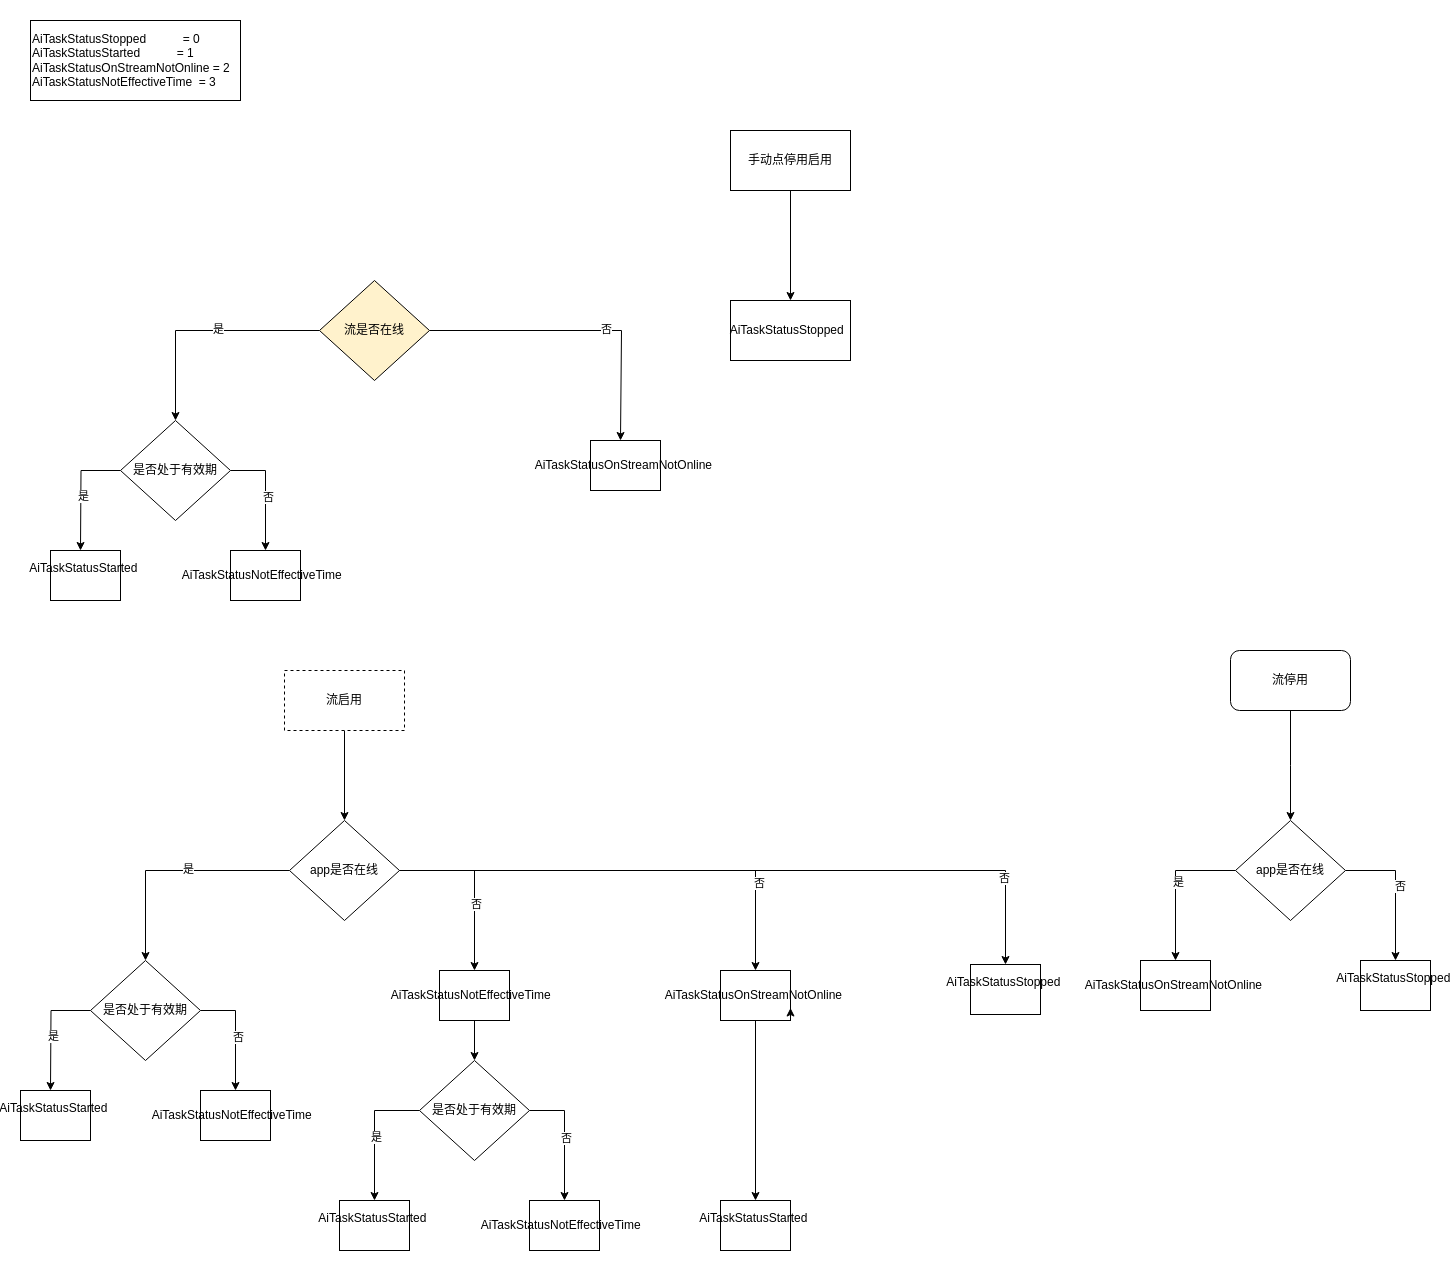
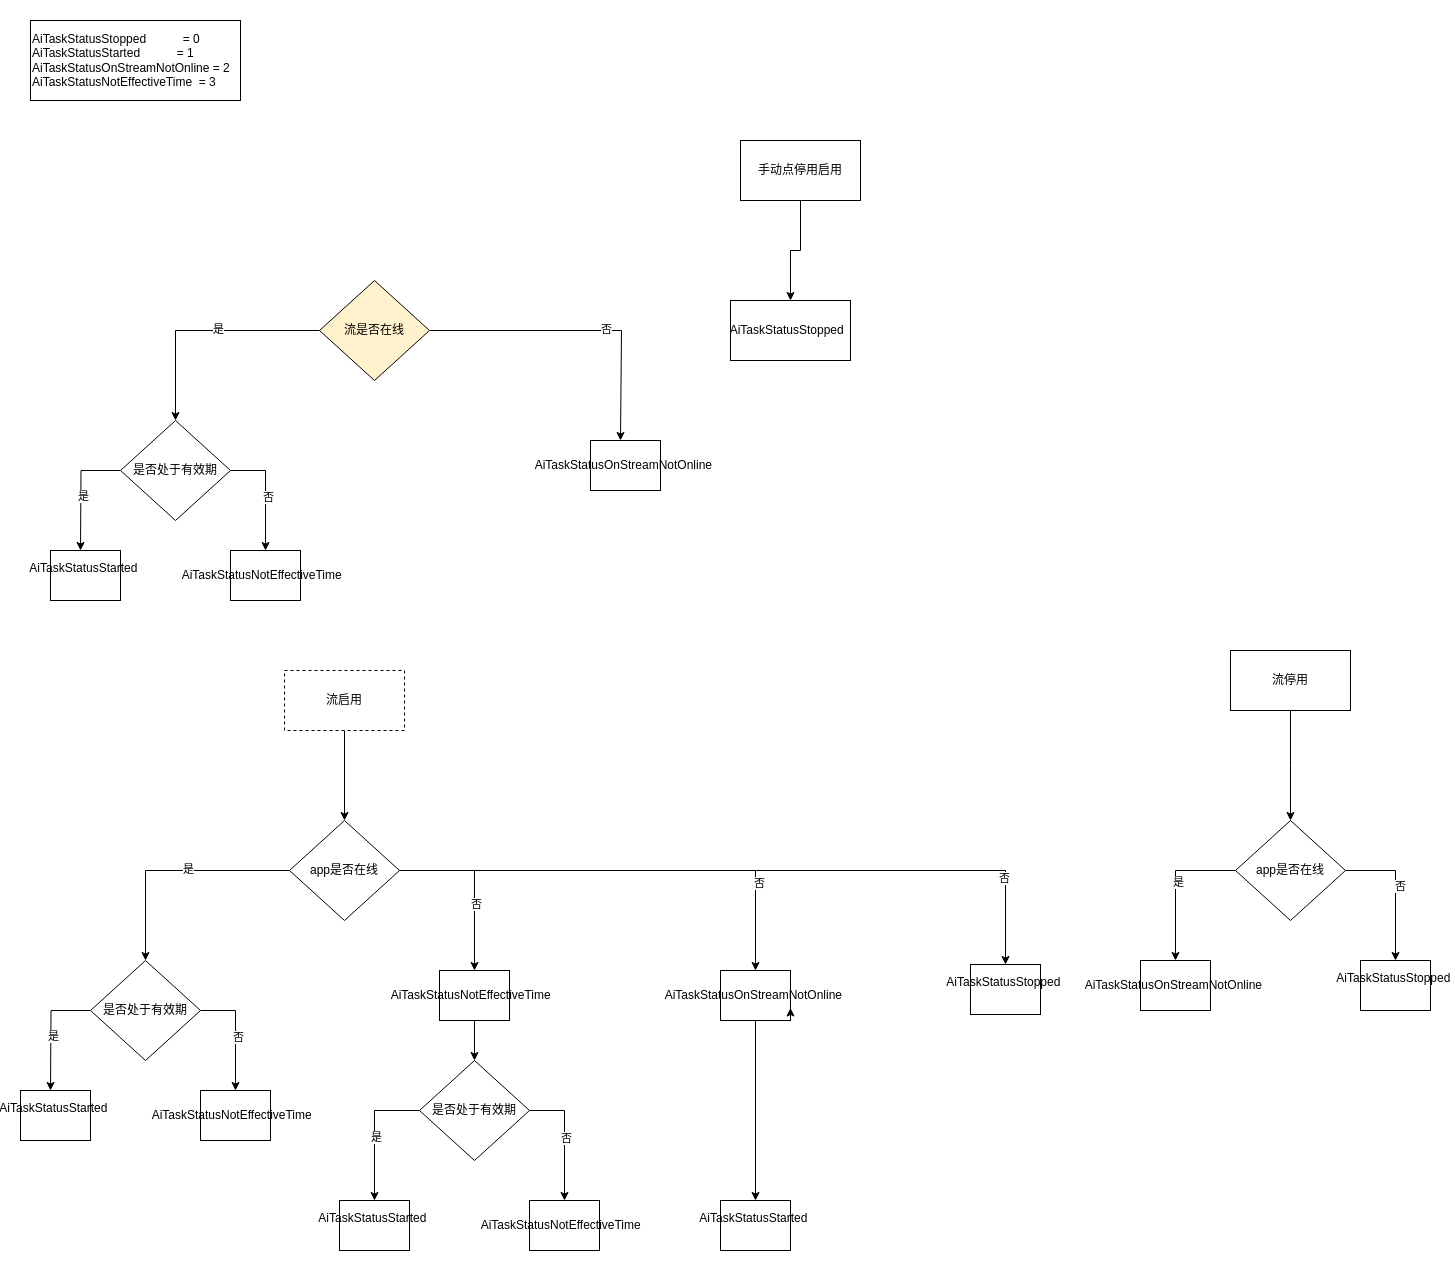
node "手动点停用启用": moved (791, 161) -> (801, 171)
node "流停用": shape rounded rectangle -> rectangle
